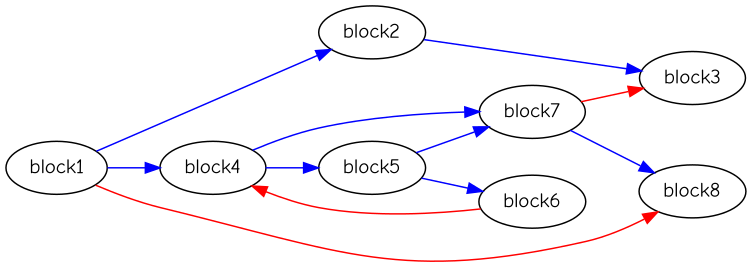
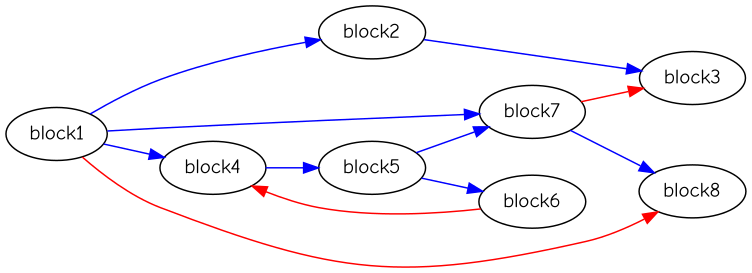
edge "block4" -> "block7": now "block1" -> "block7"
